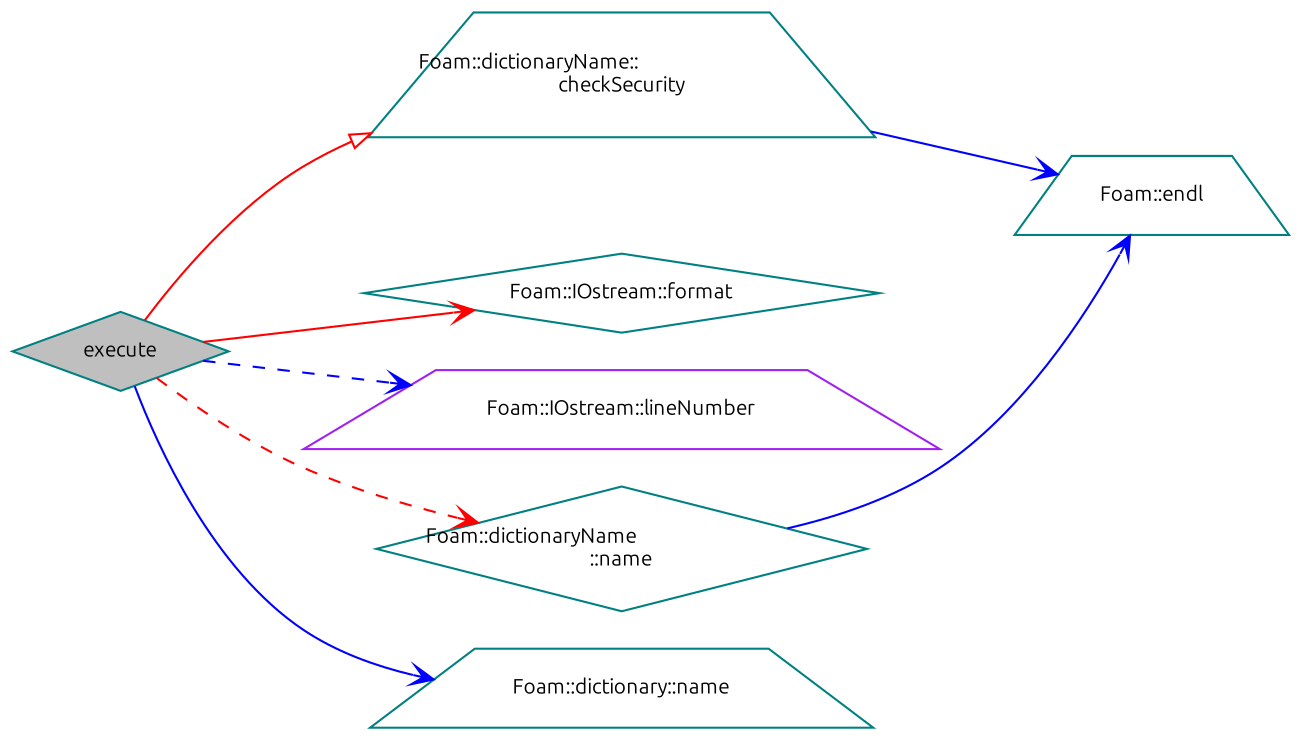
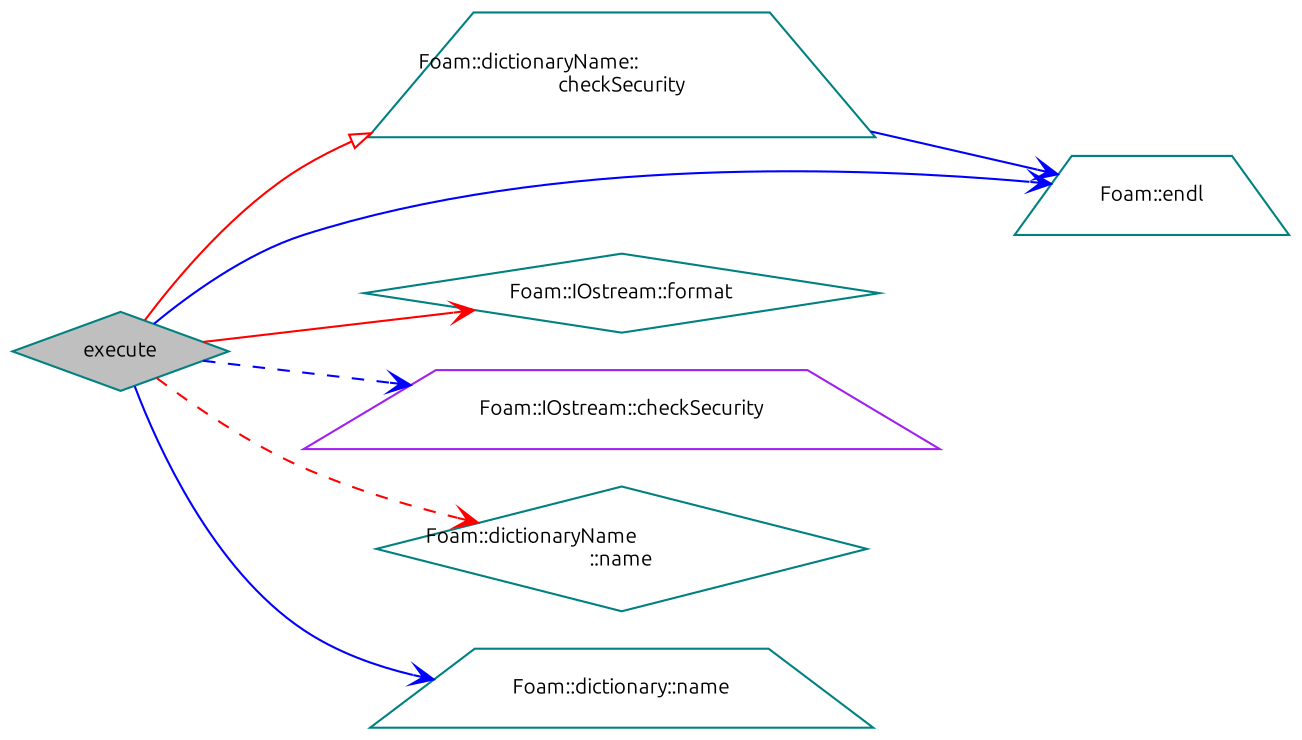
node "Foam::IOstream::lineNumber": label "Foam::IOstream::lineNumber" -> "Foam::IOstream::checkSecurity"
edge "Foam::dictionaryName ::name" -> "Foam::endl": now "execute" -> "Foam::endl"
